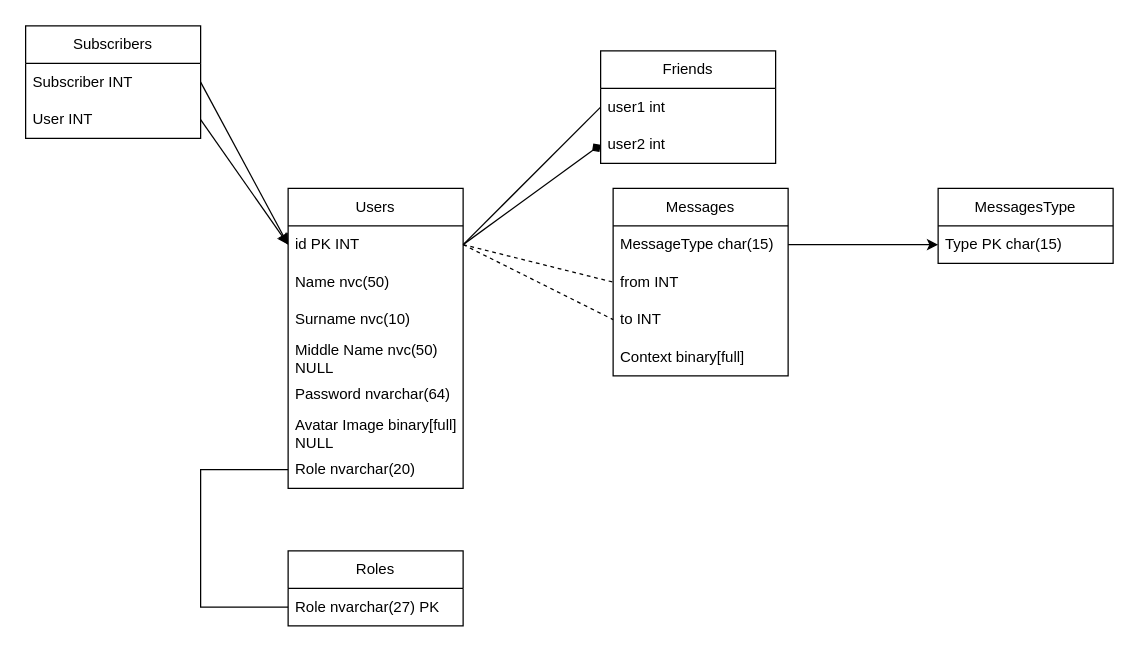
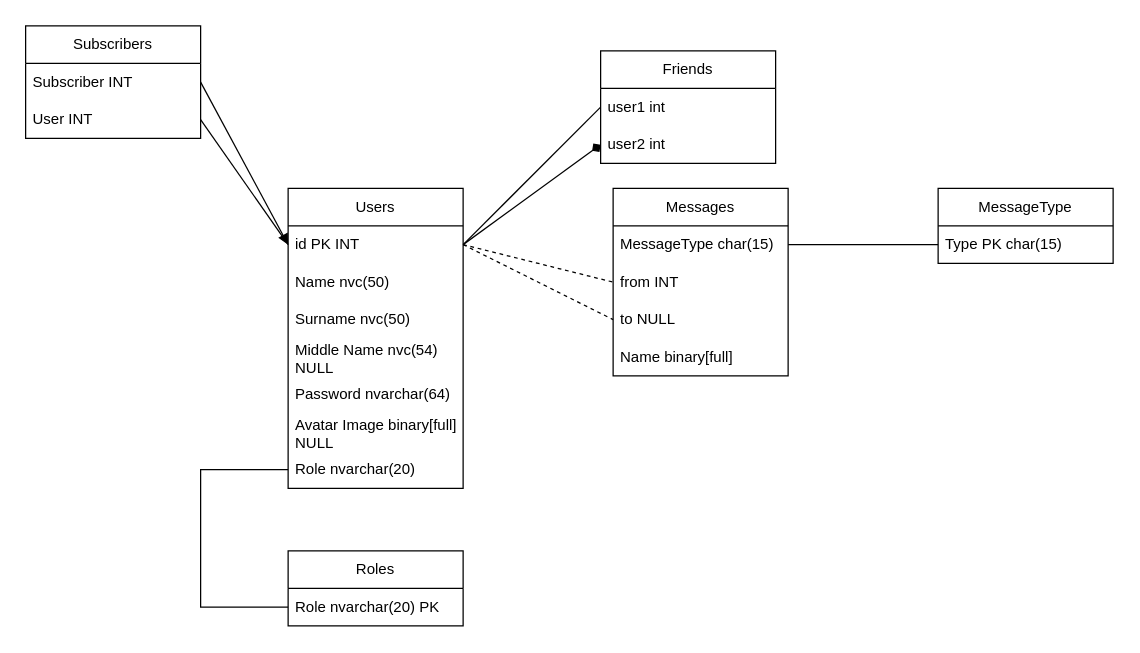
node "MessagesType": label "MessagesType" -> "MessageType"
edge "User INT" -> "id PK INT": arrowhead classic -> none
edge "MessageType char(15)" -> "Type PK char(15)": arrowhead classic -> none
node "Surname nvc(10)": label "Surname nvc(10)" -> "Surname nvc(50)"
node "to INT": label "to INT" -> "to NULL"
node "Middle Name nvc(50) NULL": label "Middle Name nvc(50) NULL" -> "Middle Name nvc(54) NULL"
node "Context binary[full]": label "Context binary[full]" -> "Name binary[full]"
node "Role nvarchar(27) PK": label "Role nvarchar(27) PK" -> "Role nvarchar(20) PK"
